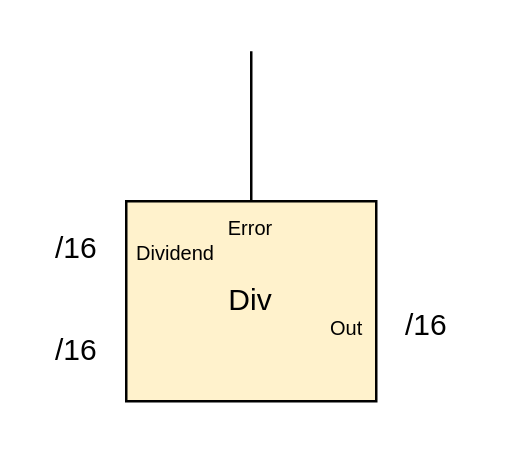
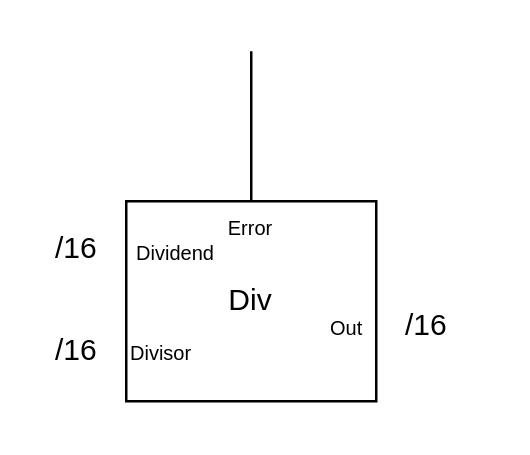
node "Div": fillcolor #fff2cc -> #ffffff
node "Divisor": added
